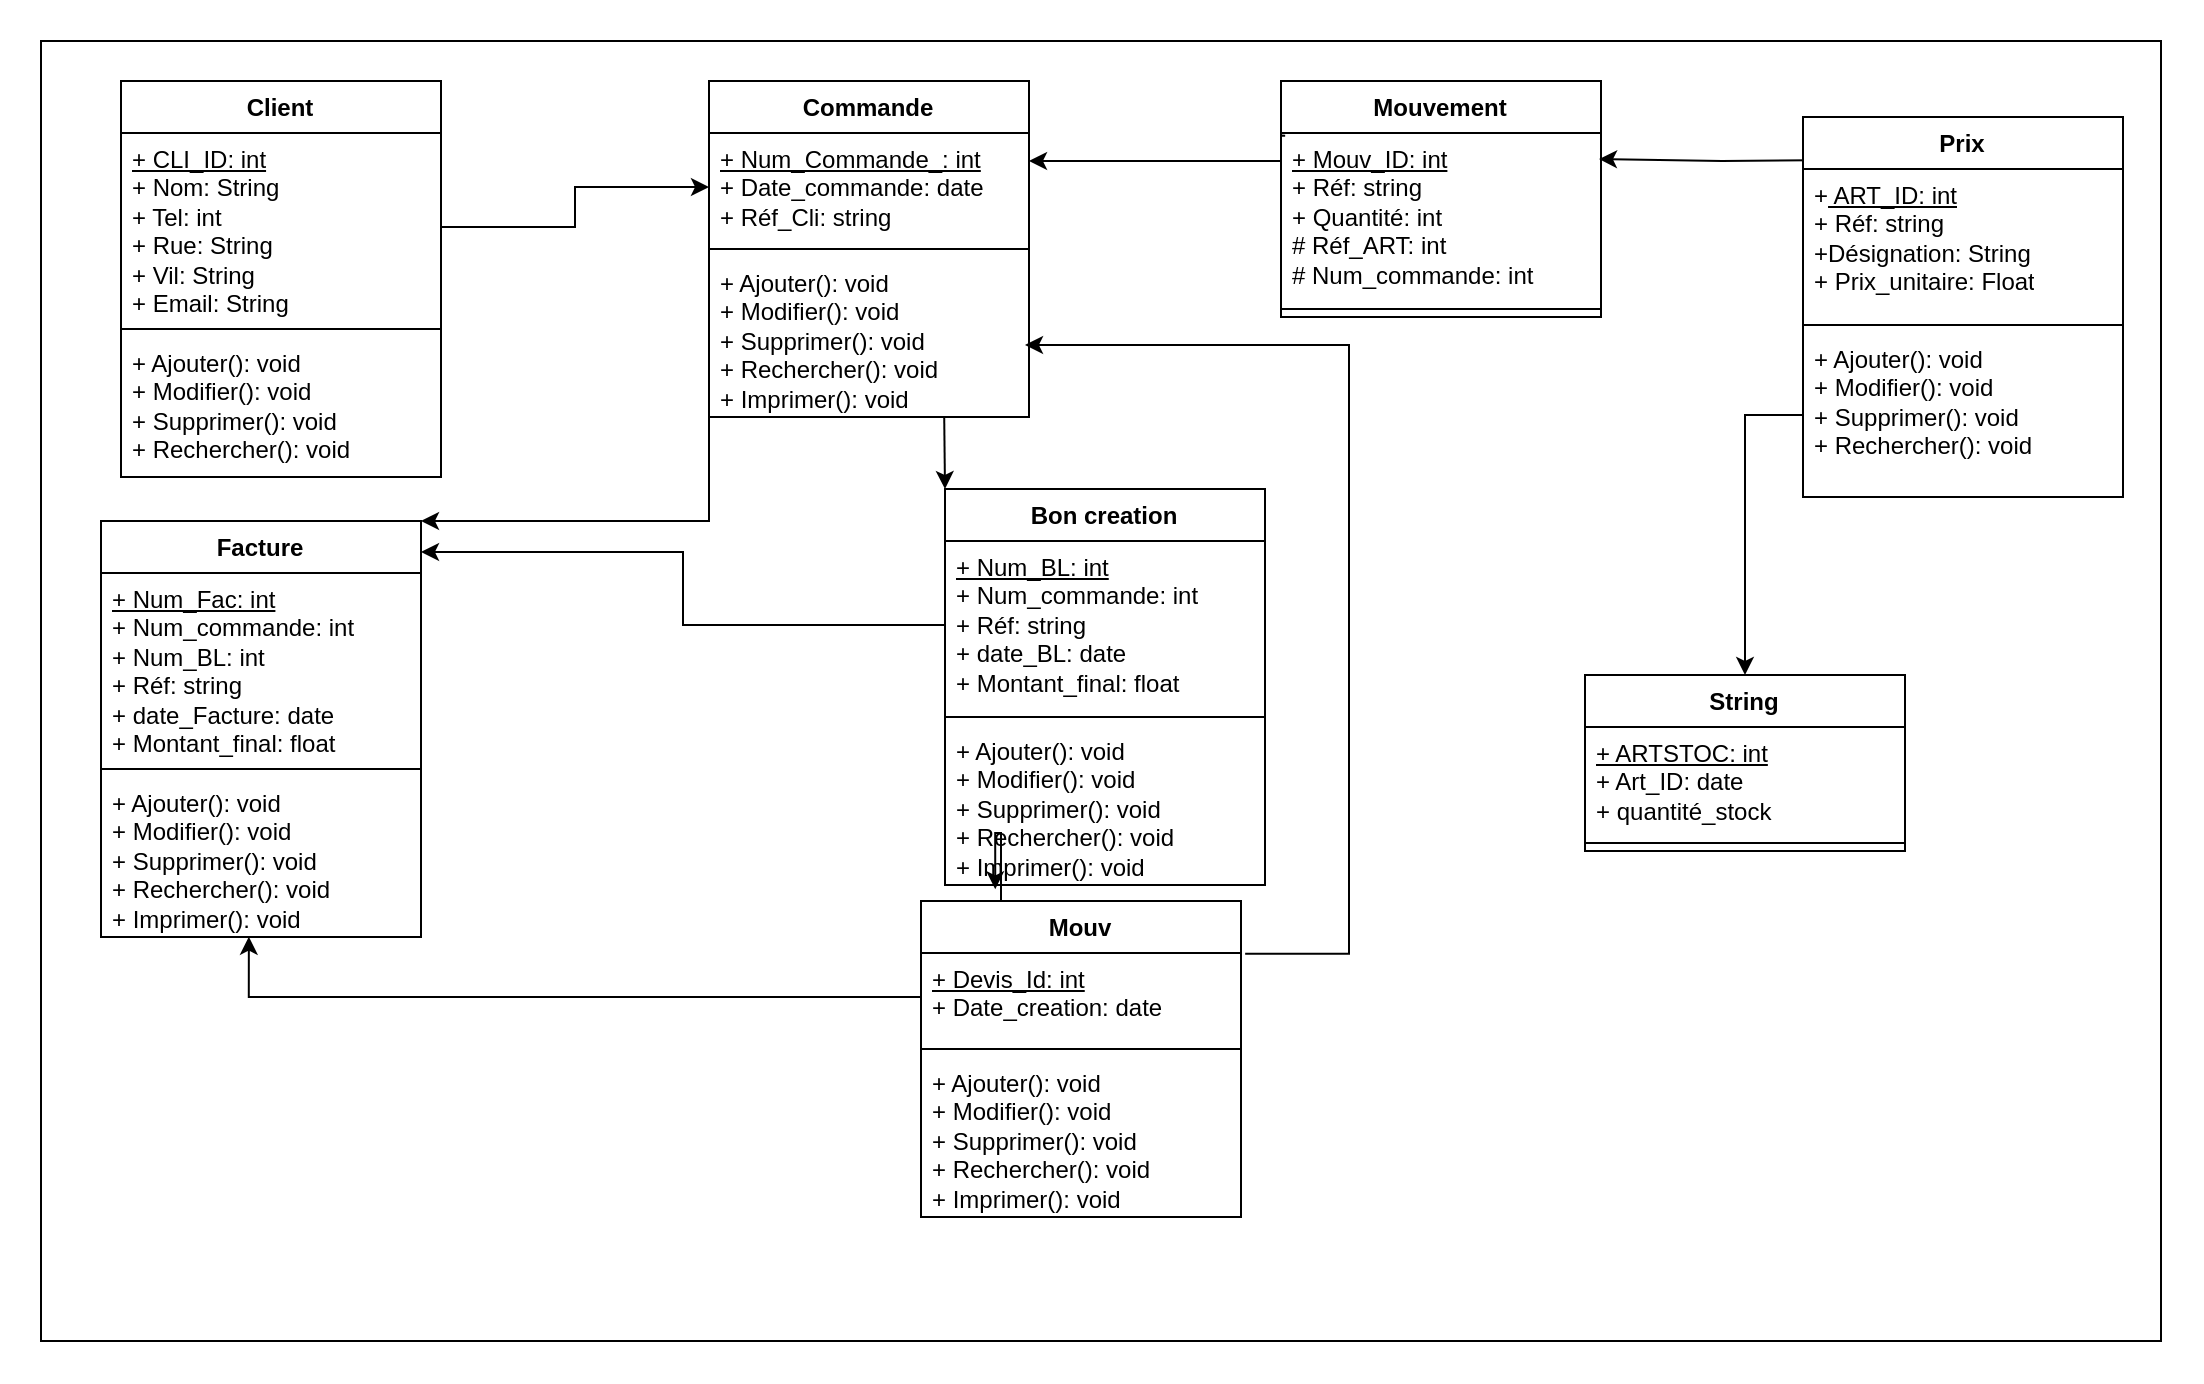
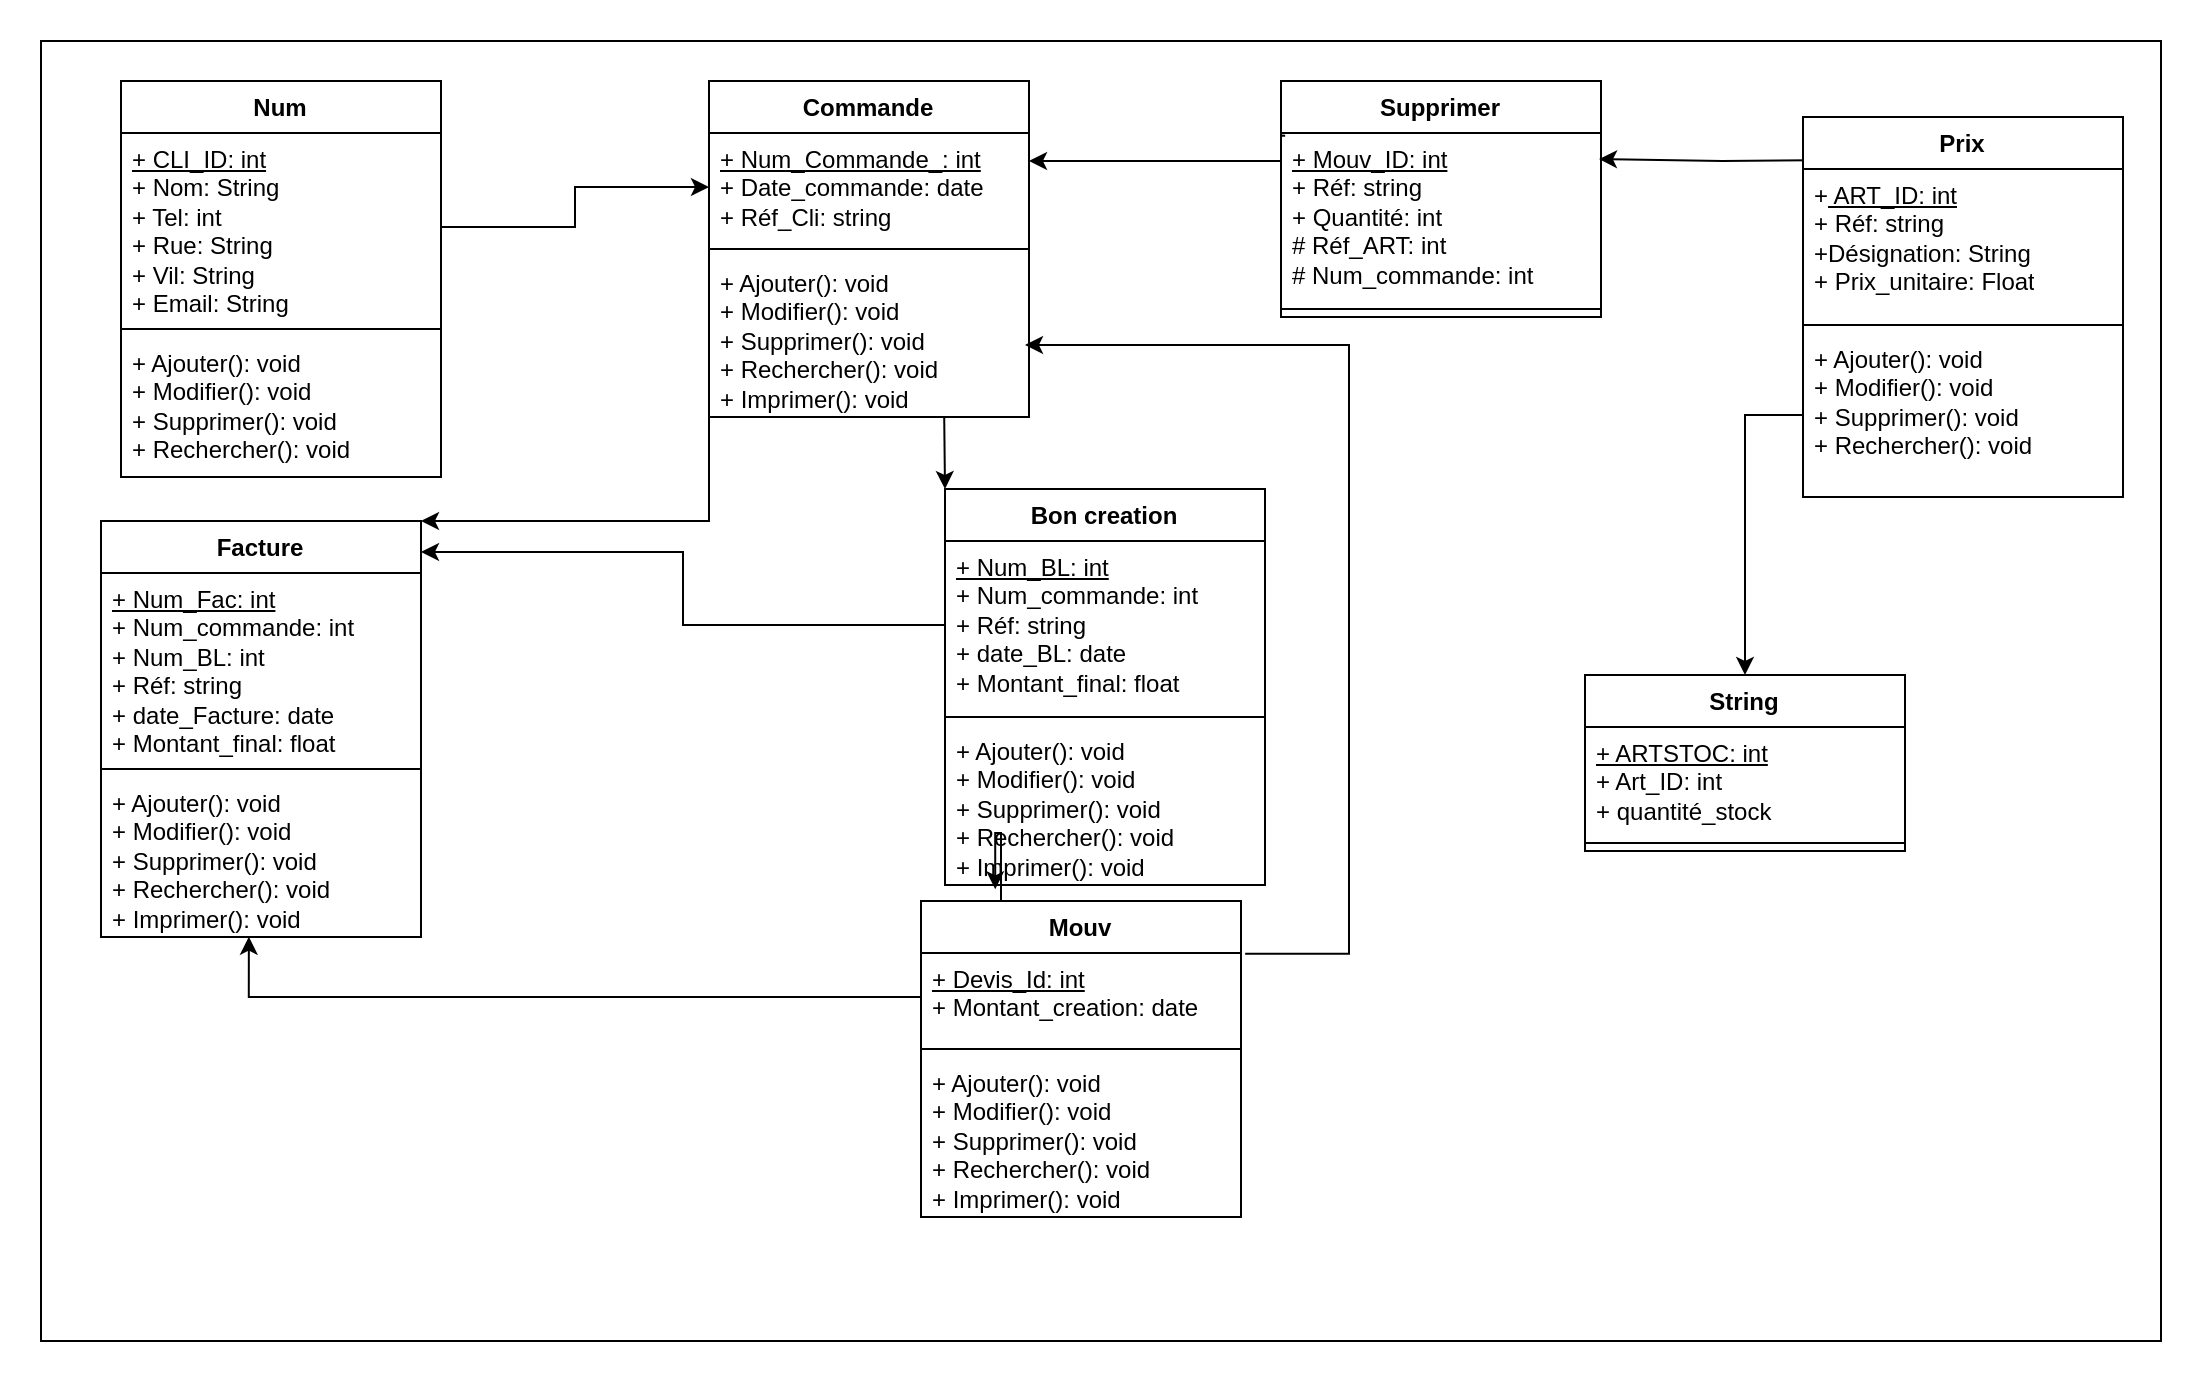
node "Client": label "Client" -> "Num"
node "Mouvement": label "Mouvement" -> "Supprimer"
node "+ ARTSTOC: int + Art_ID: date + quantité_stock": label "+ ARTSTOC: int + Art_ID: date + quantité_stock" -> "+ ARTSTOC: int + Art_ID: int + quantité_stock"
node "+ Devis_Id: int + Date_creation: date": label "+ Devis_Id: int + Date_creation: date" -> "+ Devis_Id: int + Montant_creation: date"
